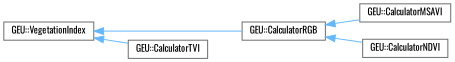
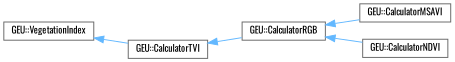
edge "GEU::CalculatorRGB" -> "GEU::VegetationIndex": now "GEU::CalculatorRGB" -> "GEU::CalculatorTVI"
